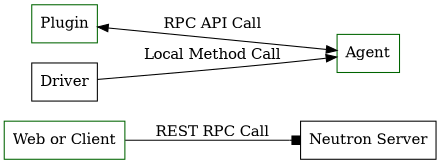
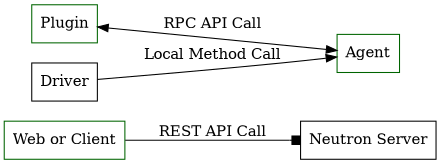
edge "Web or Client" -> "Neutron Server": label "REST RPC Call" -> "REST API Call"
